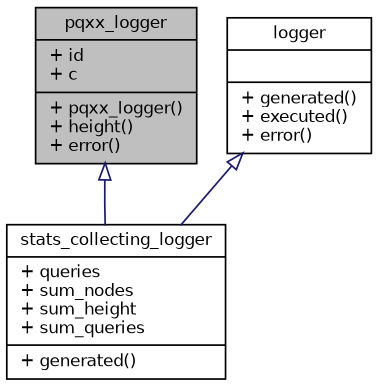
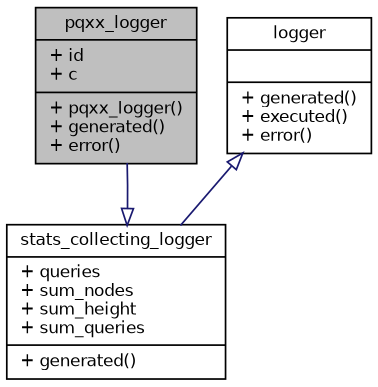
node "pqxx_logger": text "+ height()" -> "+ generated()"
edge "stats_collecting_logger" -> "pqxx_logger": reversed
